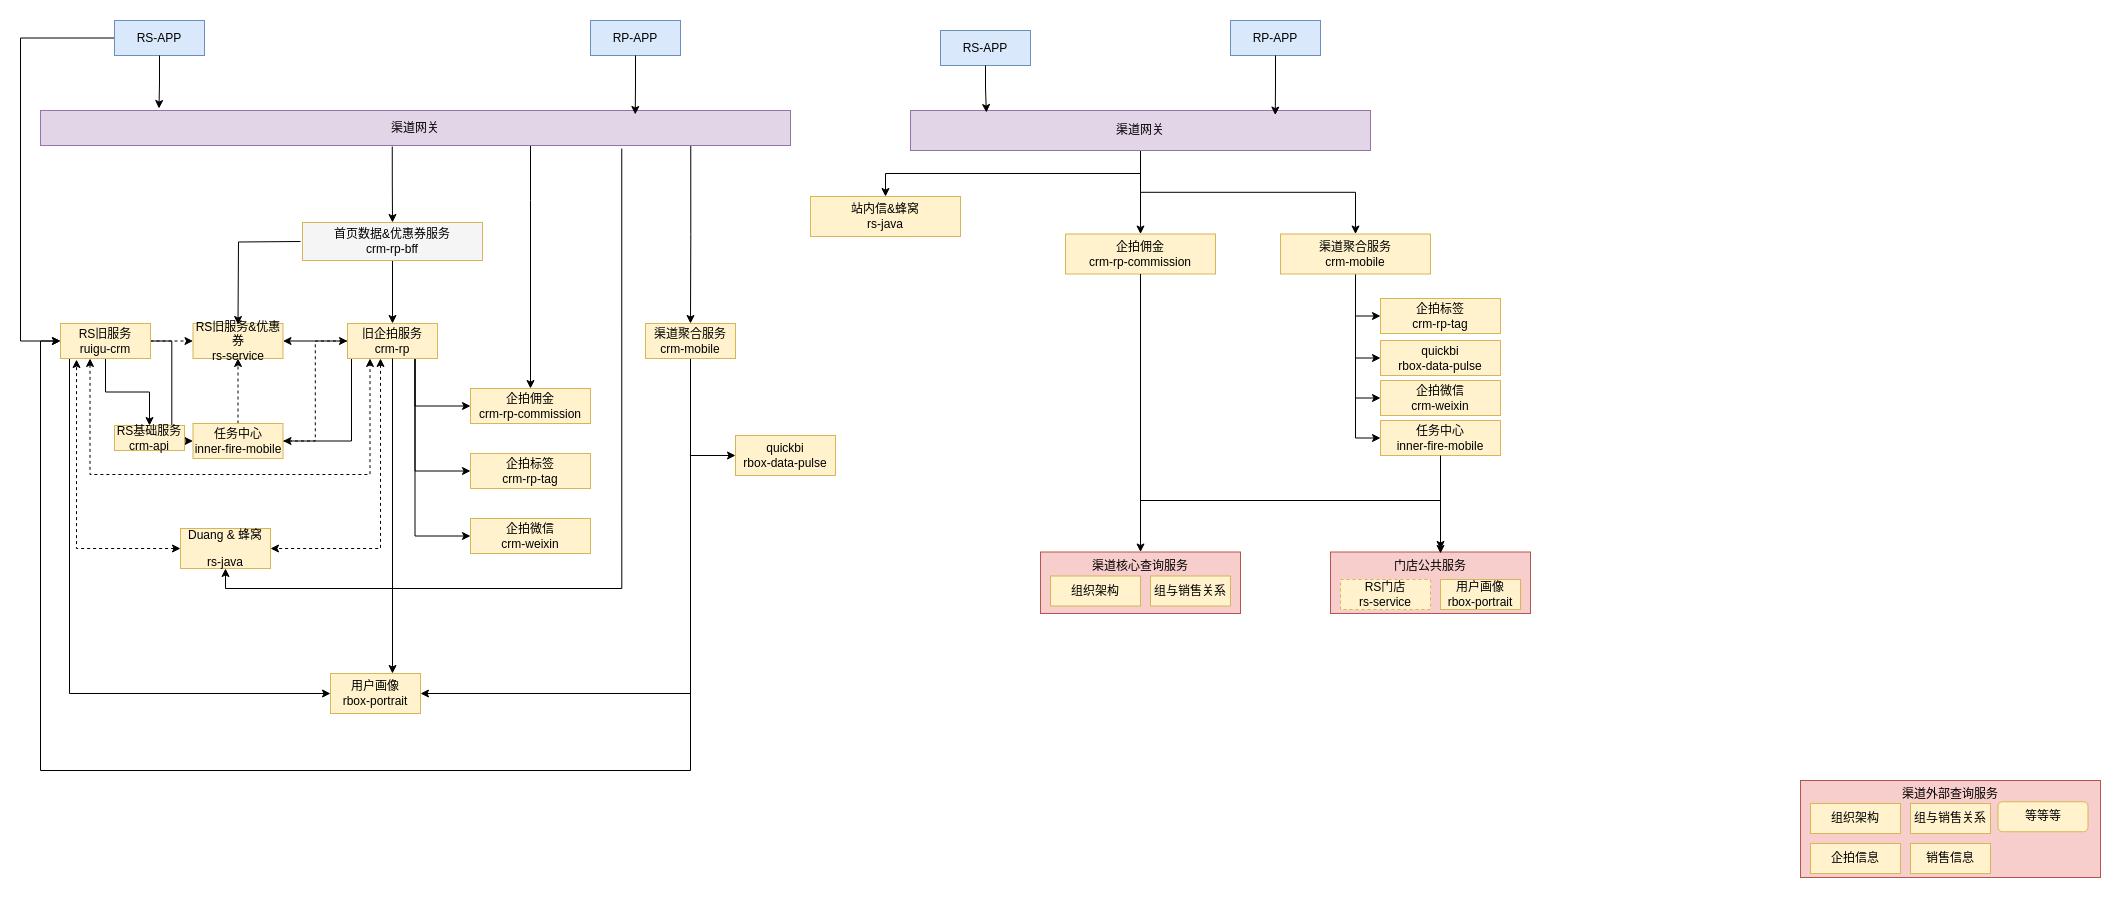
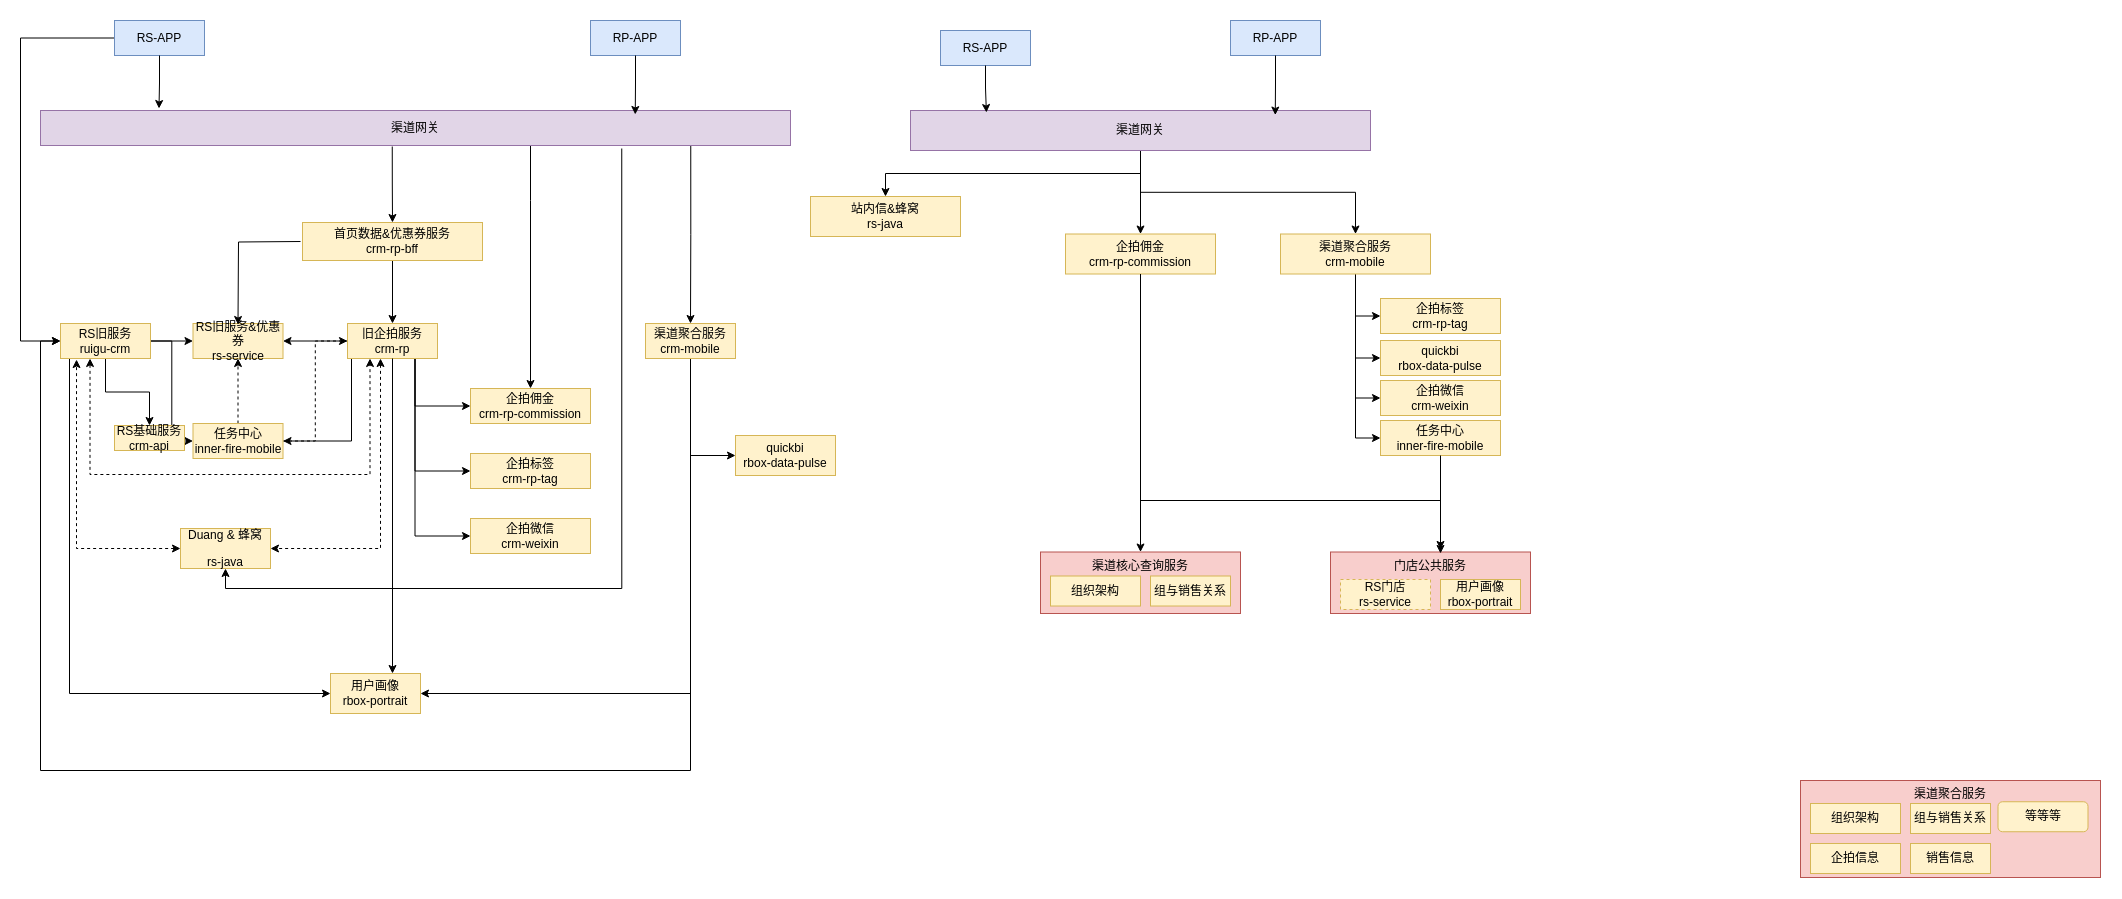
node "首页数据&优惠券服务 crm-rp-bff": fillcolor #f5f5f5 -> #fff2cc
edge "RS旧服务 ruigu-crm" -> "RS旧服务&优惠券 rs-service": style dashed -> solid
node "渠道外部查询服务": label "渠道外部查询服务" -> "渠道聚合服务"
